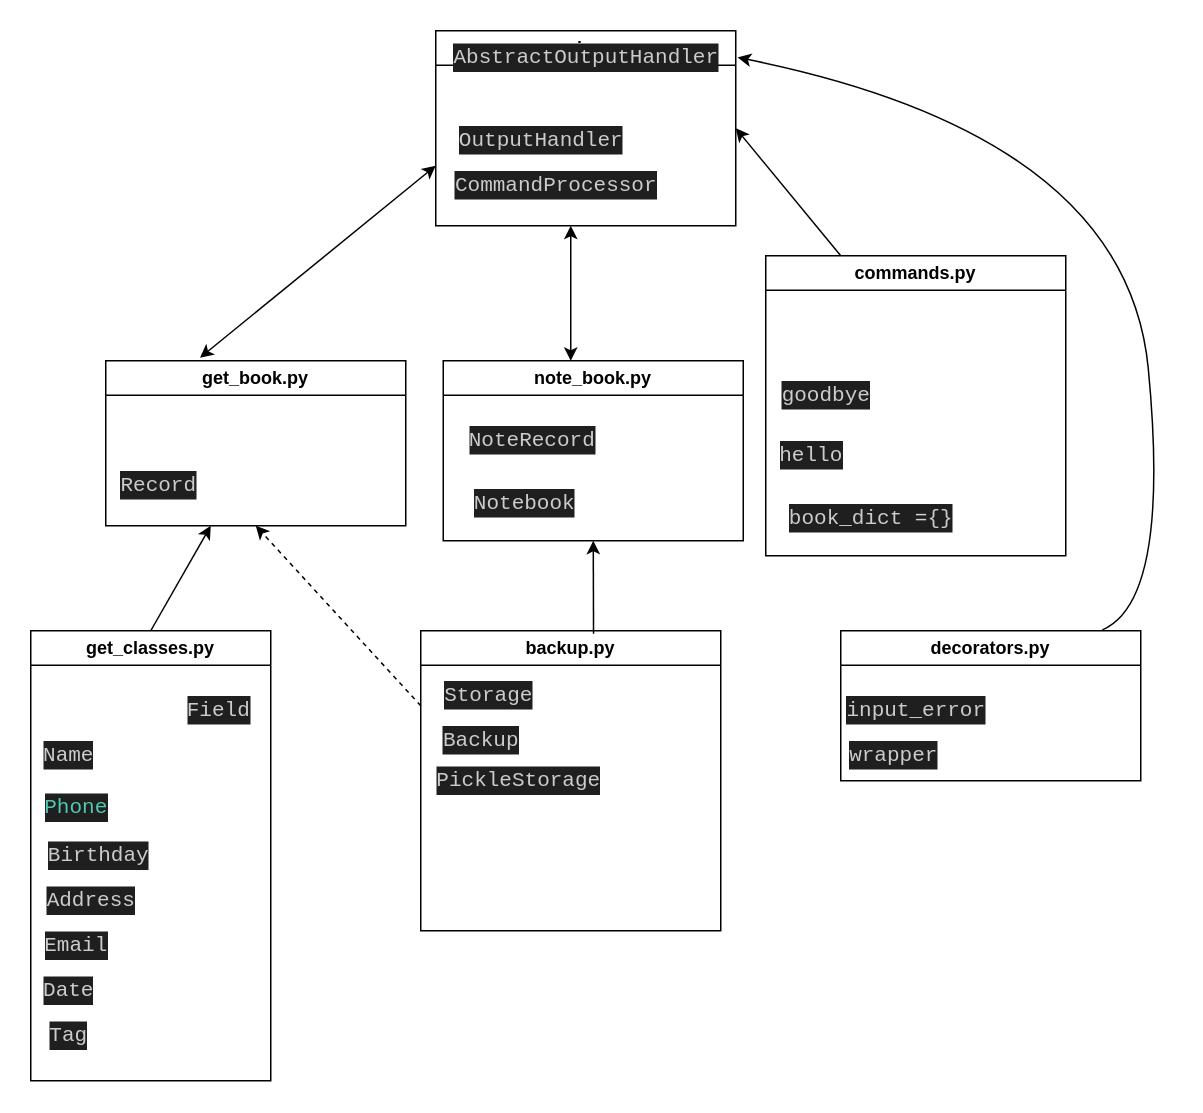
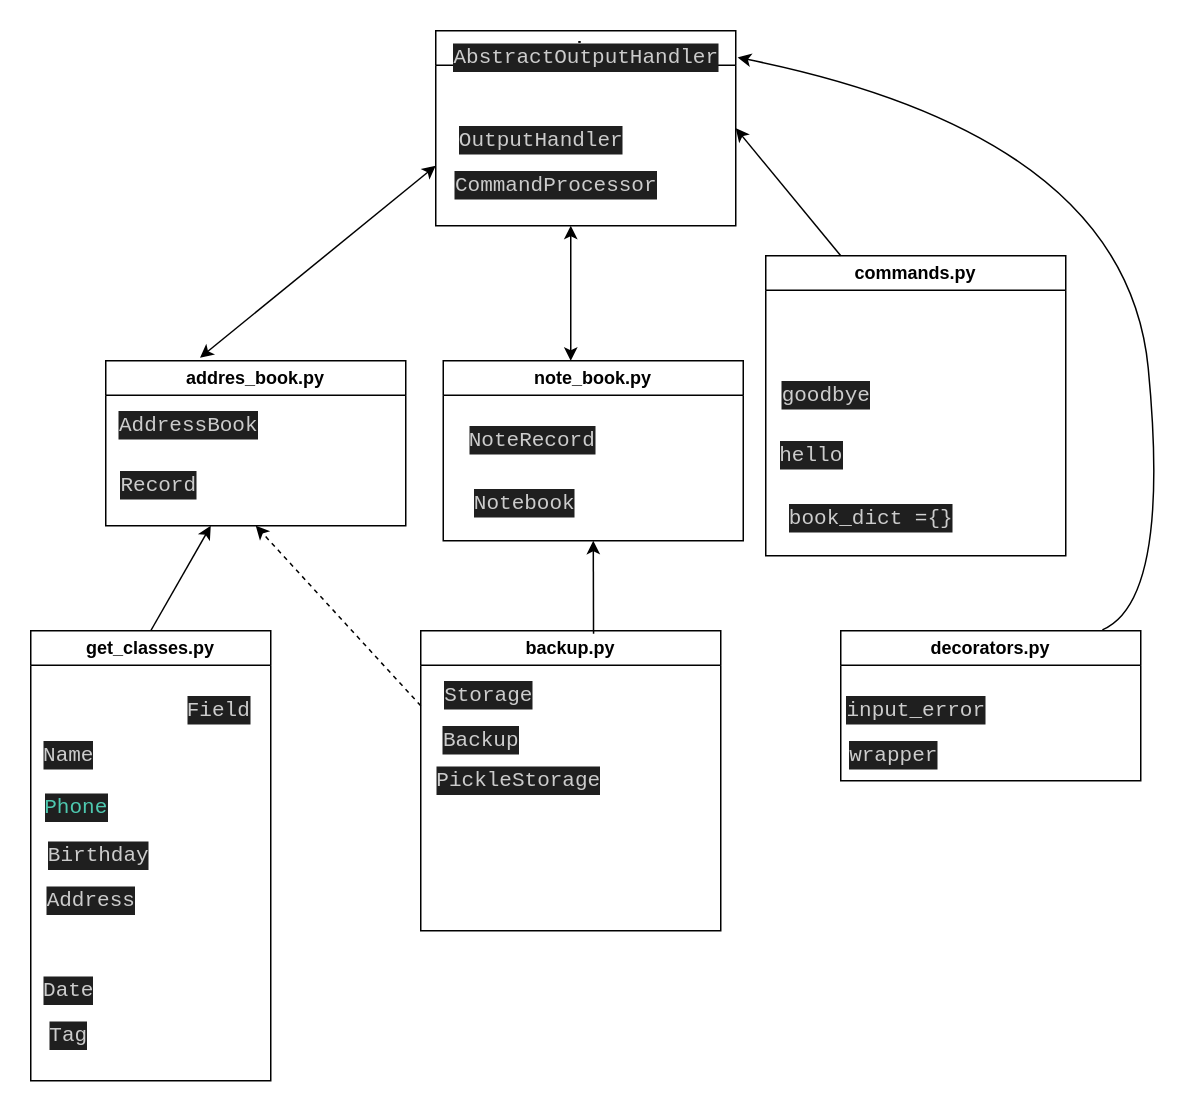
node "get_book.py": label "get_book.py" -> "addres_book.py"
node "AddressBook": added
node "Email": removed
